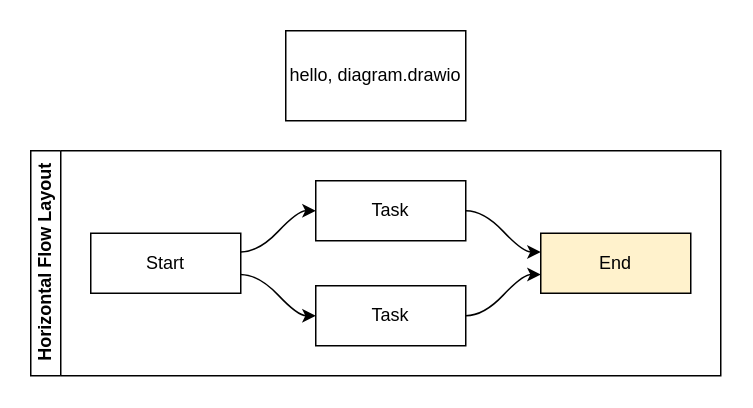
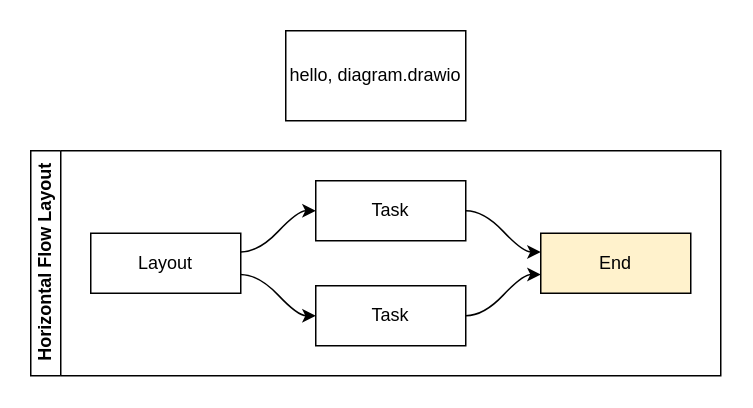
node "Start": label "Start" -> "Layout"
